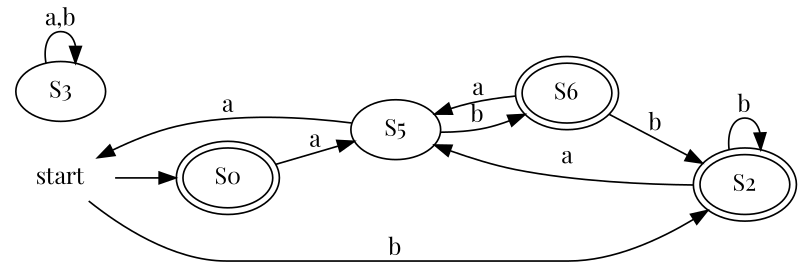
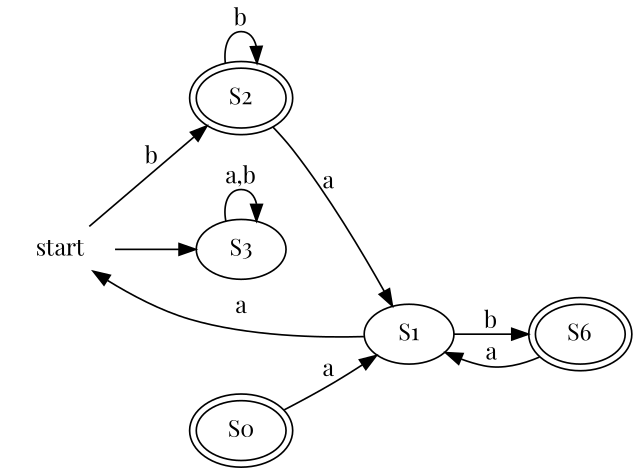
node "S5": label "S5" -> "S1"
edge "S6" -> "S2": removed, label "b"
edge "start" -> "S0": now "start" -> "S3"
